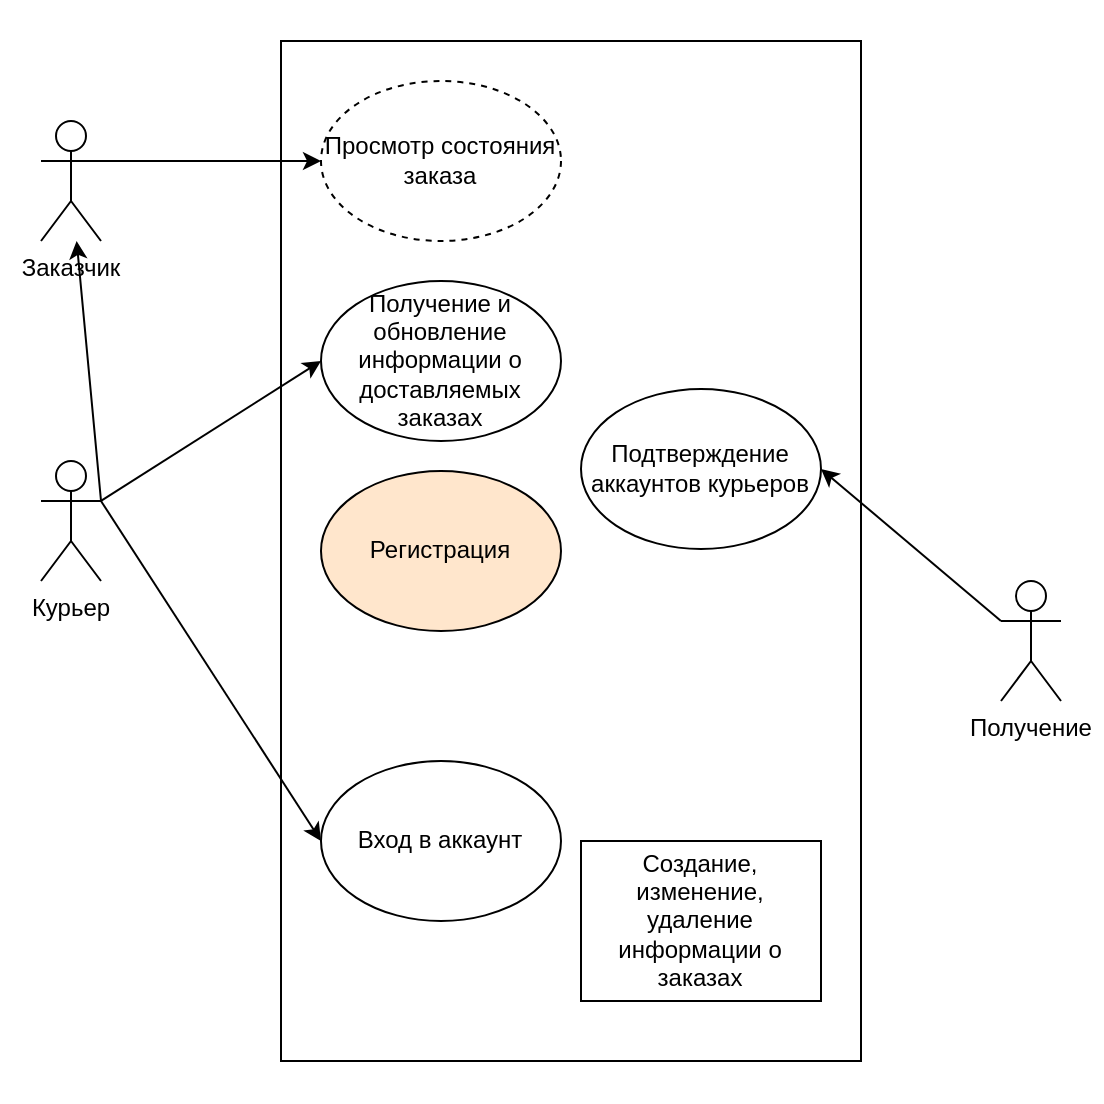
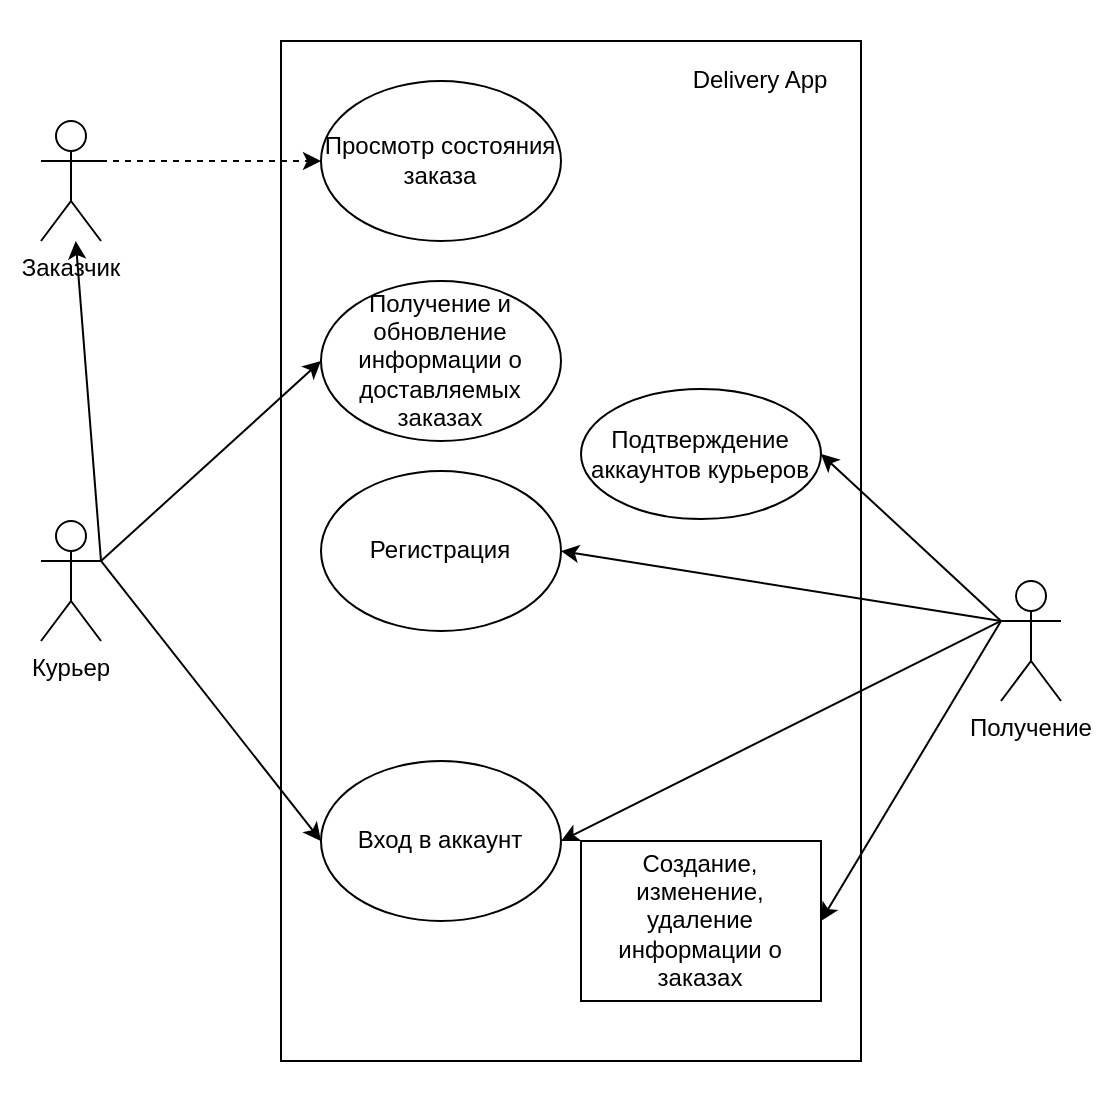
node "Delivery App": added
edge "Заказчик" -> "Просмотр состояния заказа": style solid -> dashed
node "Просмотр состояния заказа": style dashed -> solid
node "Подтверждение аккаунтов курьеров": size 240x160 -> 240x130
node "Курьер": moved (71, 521) -> (71, 581)
node "Регистрация": fillcolor #ffe6cc -> #ffffff
edge "Получение" -> "Регистрация": added
edge "Получение" -> "Вход в аккаунт": added
edge "Получение" -> "Создание, изменение, удаление информации о заказах": added
